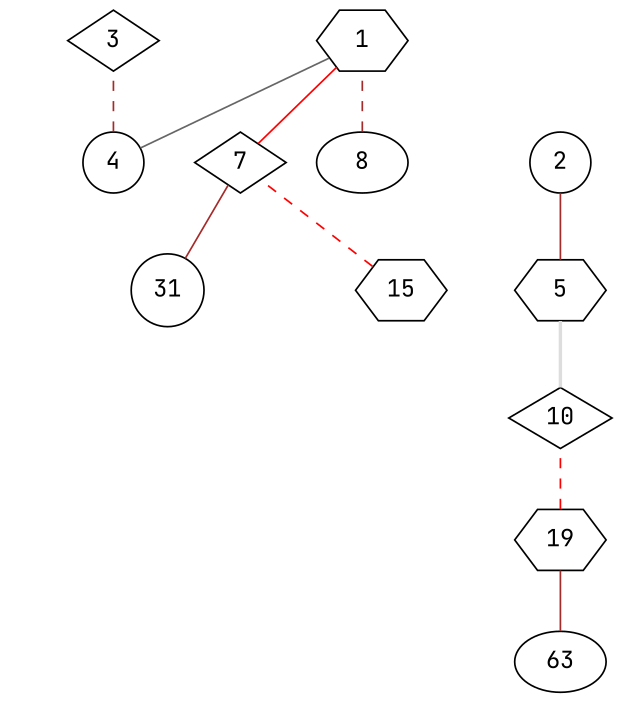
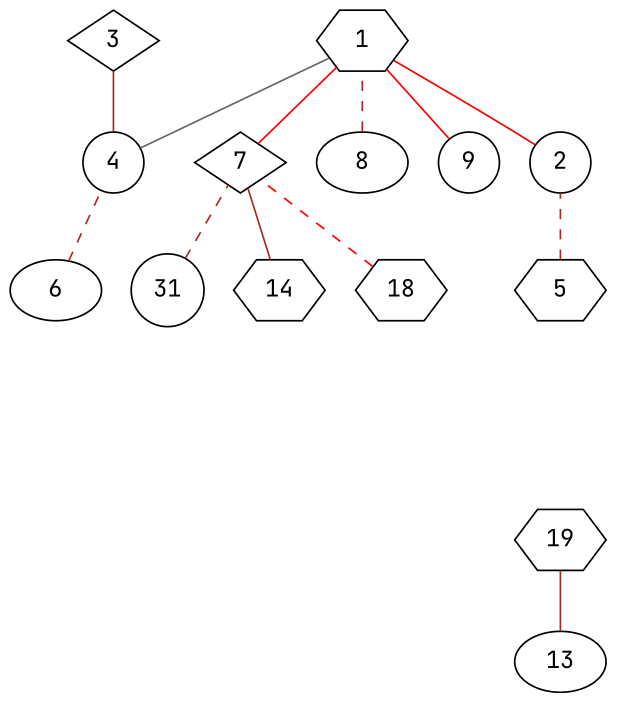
edge "3" -- "4": style dashed -> solid
edge "1" -- "2": added
node "9": added
edge "7" -- "31": style solid -> dashed
edge "2" -- "5": style solid -> dashed
node "6": added
node "14": added
node "15": label "15" -> "18"
node "10": removed
node "63": label "63" -> "13"
